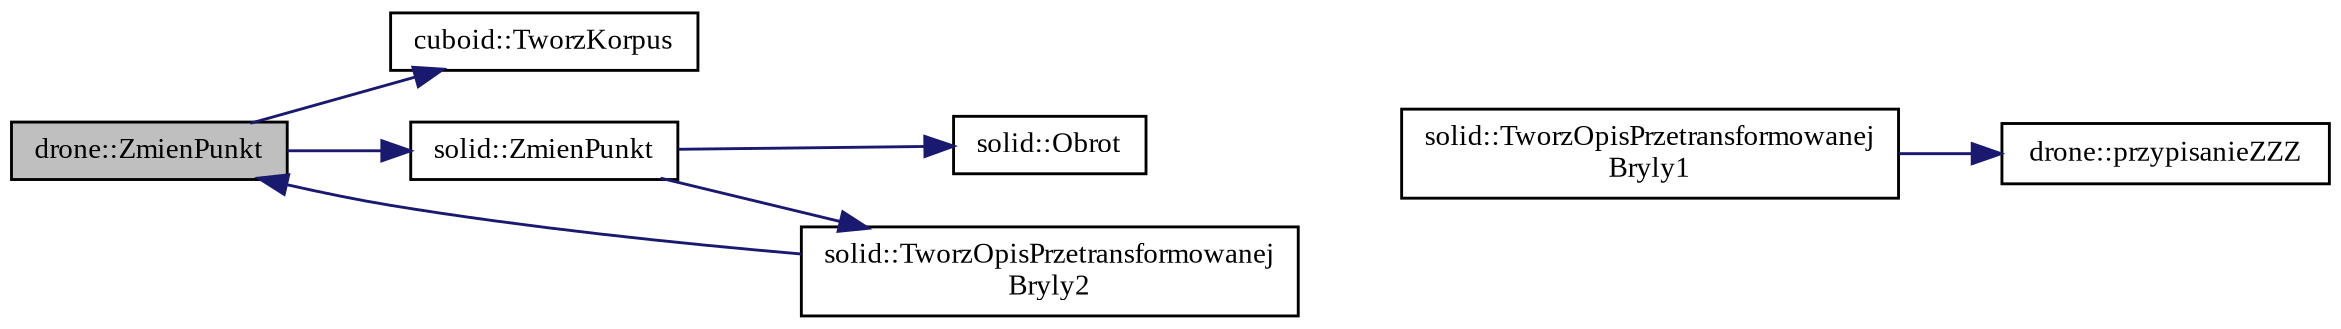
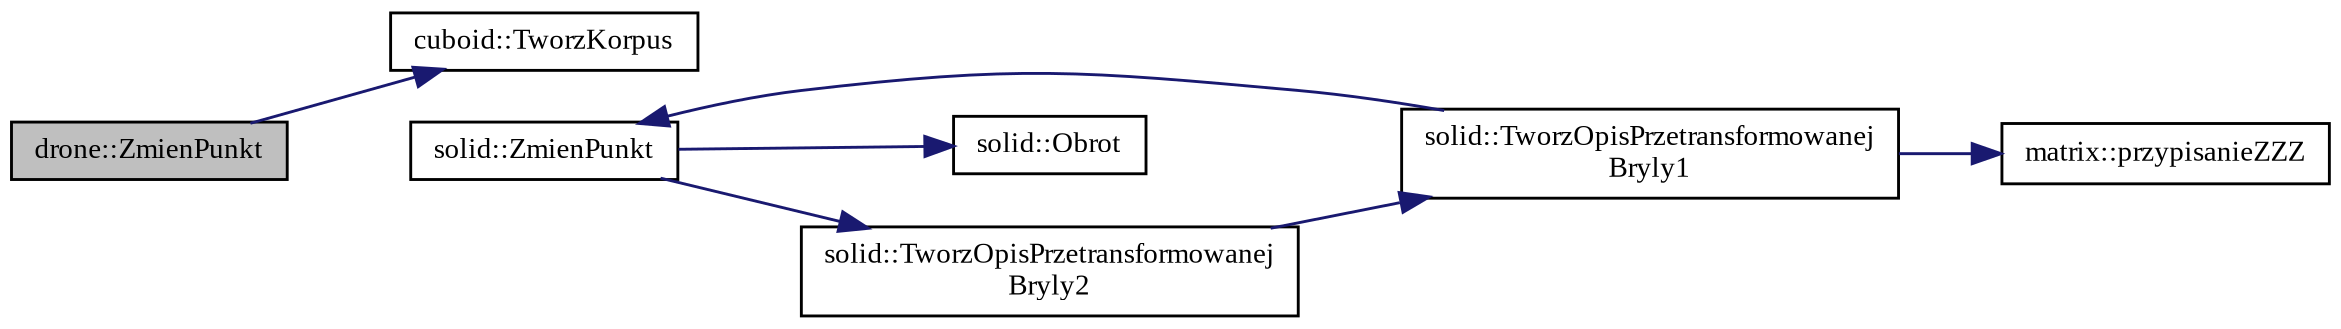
edge "drone::ZmienPunkt" -> "solid::ZmienPunkt": now "solid::TworzOpisPrzetransformowanej Bryly1" -> "solid::ZmienPunkt"
node "drone::przypisanieZZZ": label "drone::przypisanieZZZ" -> "matrix::przypisanieZZZ"
edge "solid::TworzOpisPrzetransformowanej Bryly2" -> "drone::ZmienPunkt": now "solid::TworzOpisPrzetransformowanej Bryly2" -> "solid::TworzOpisPrzetransformowanej Bryly1"
